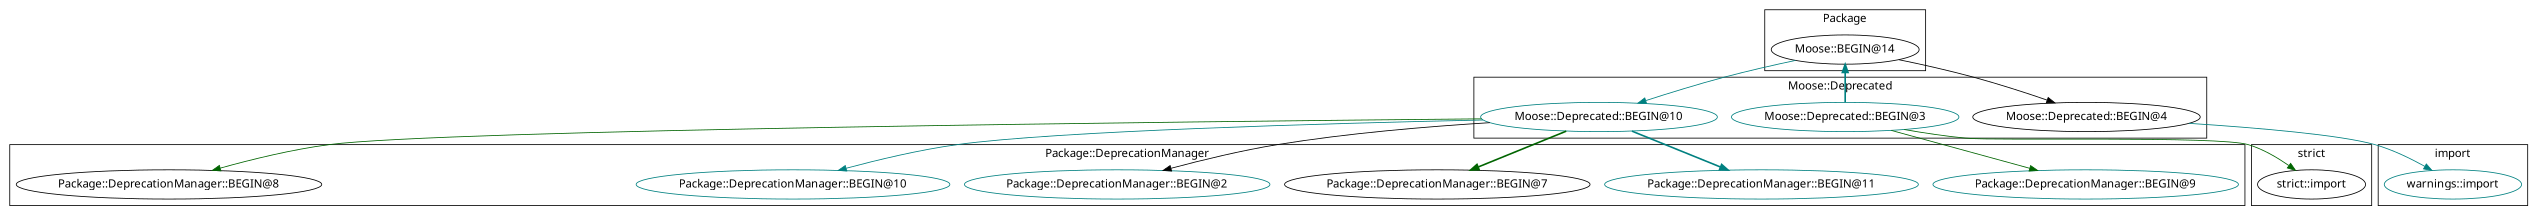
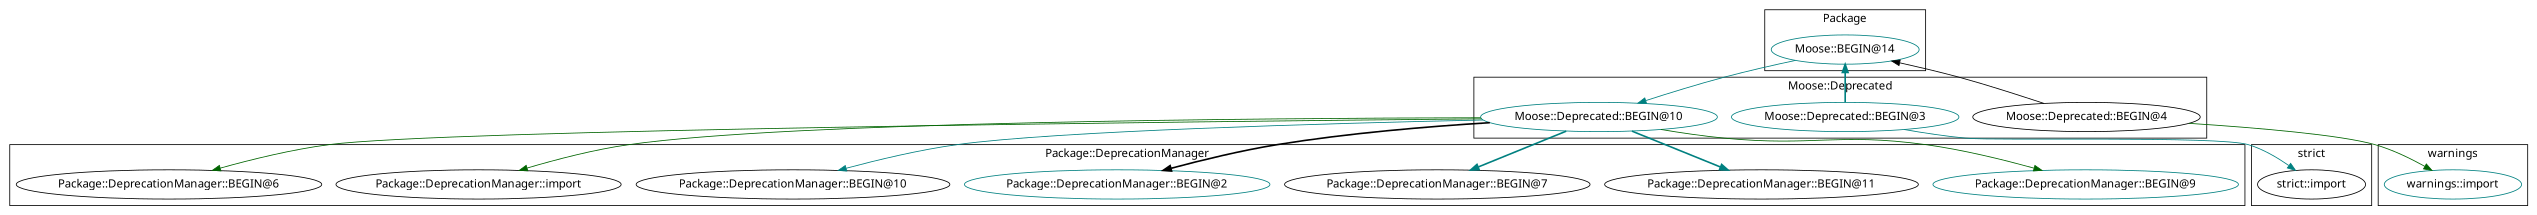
node "Moose::BEGIN@14": color black -> teal
edge "Moose::BEGIN@14" -> "Moose::Deprecated::BEGIN@4": reversed
edge "Moose::Deprecated::BEGIN@4" -> "warnings::import": color teal -> darkgreen
edge "Moose::Deprecated::BEGIN@10" -> "Package::DeprecationManager::BEGIN@2": style solid -> bold
edge "Moose::Deprecated::BEGIN@3" -> "strict::import": color darkgreen -> teal
edge "Moose::Deprecated::BEGIN@10" -> "Package::DeprecationManager::BEGIN@7": color darkgreen -> teal
edge "Moose::Deprecated::BEGIN@3" -> "Package::DeprecationManager::BEGIN@9": now "Moose::Deprecated::BEGIN@10" -> "Package::DeprecationManager::BEGIN@9"
cluster "import": label "import" -> "warnings"
node "Package::DeprecationManager::BEGIN@8": label "Package::DeprecationManager::BEGIN@8" -> "Package::DeprecationManager::BEGIN@6"
node "Package::DeprecationManager::import": added
node "Package::DeprecationManager::BEGIN@10": color teal -> black
node "Package::DeprecationManager::BEGIN@11": color teal -> black
